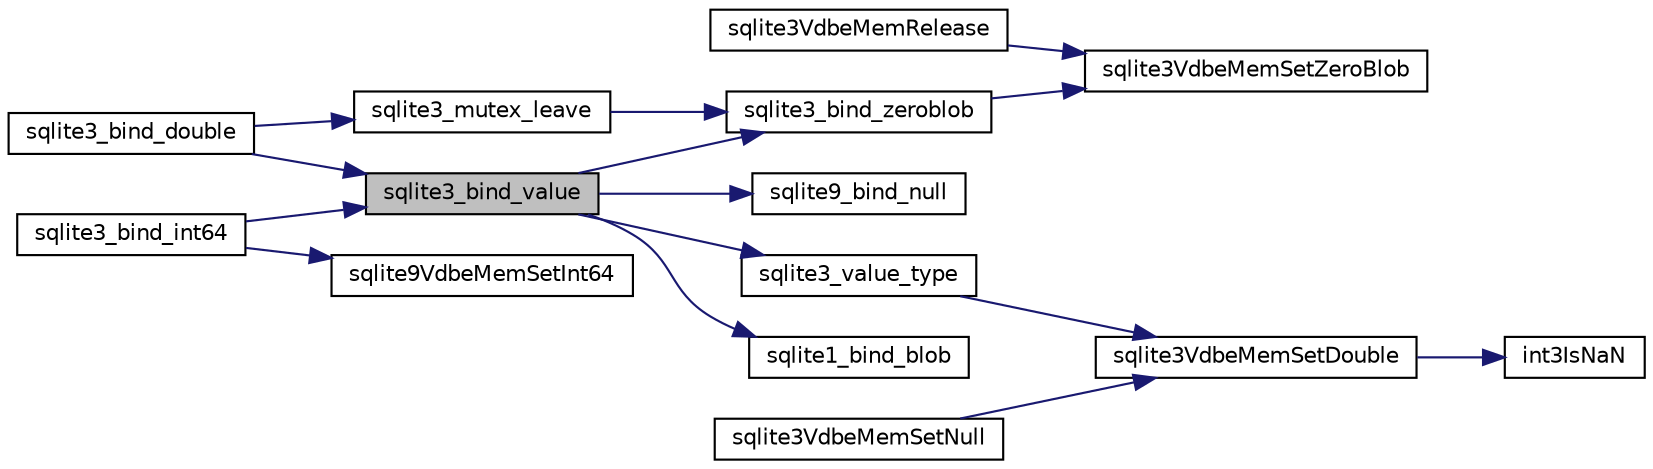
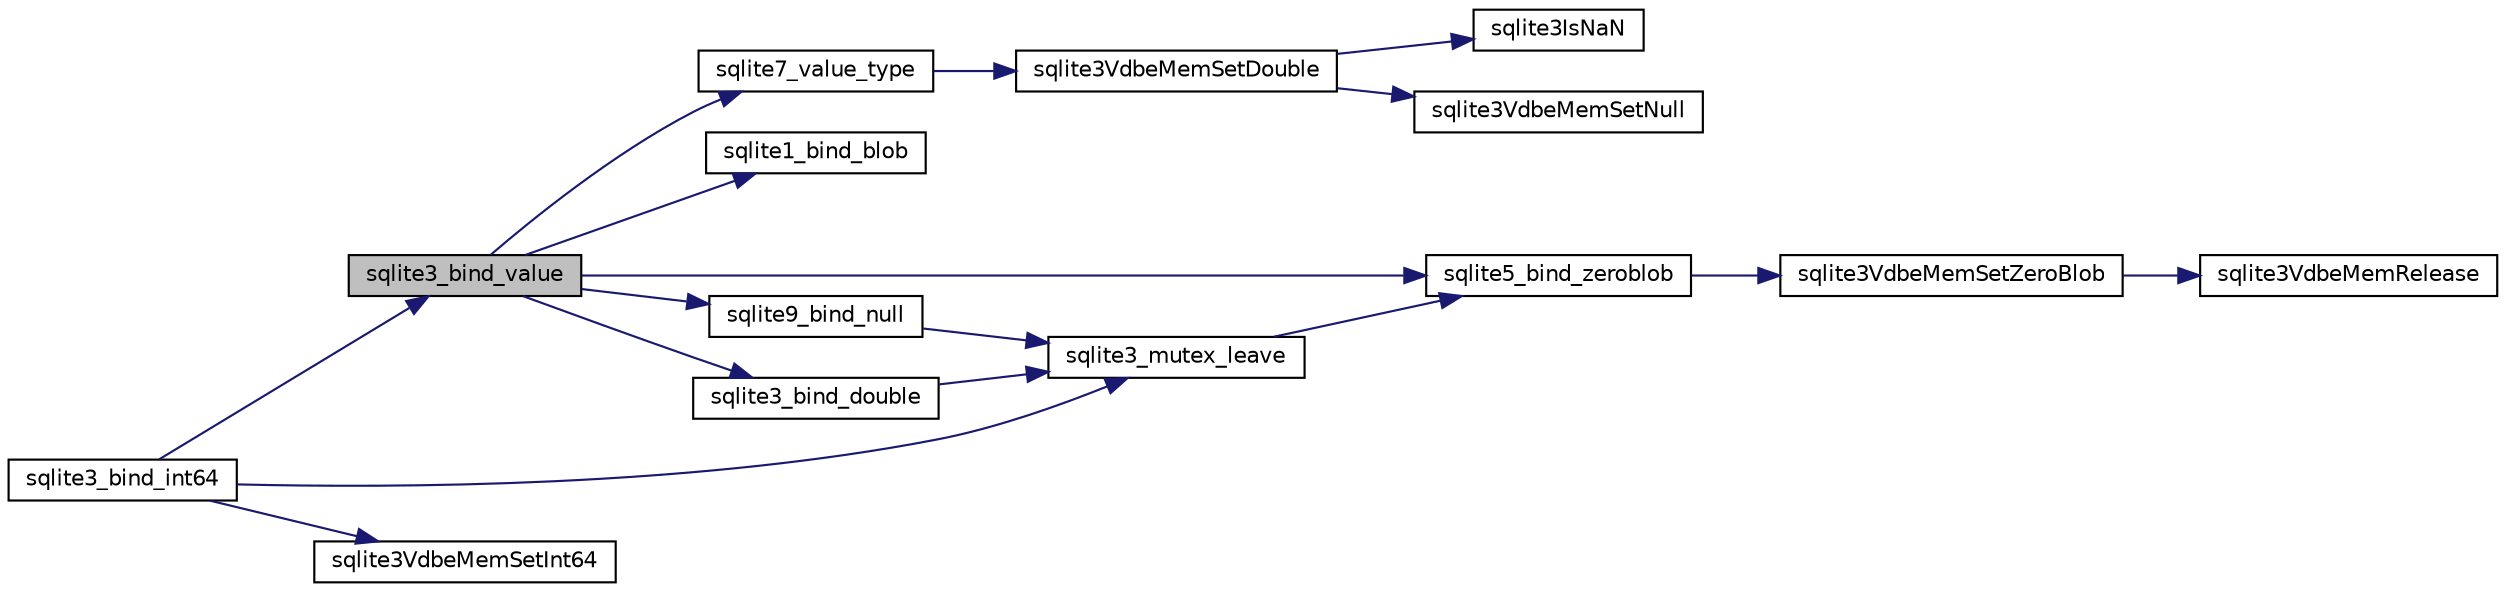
edge "sqlite3VdbeMemRelease" -> "sqlite3VdbeMemSetZeroBlob": reversed
node "sqlite3_bind_zeroblob": label "sqlite3_bind_zeroblob" -> "sqlite5_bind_zeroblob"
edge "sqlite3_bind_double" -> "sqlite3_bind_value": reversed
node "sqlite9VdbeMemSetInt64": label "sqlite9VdbeMemSetInt64" -> "sqlite3VdbeMemSetInt64"
node "sqlite3_value_type": label "sqlite3_value_type" -> "sqlite7_value_type"
edge "sqlite9_bind_null" -> "sqlite3_mutex_leave": added
node "int3IsNaN": label "int3IsNaN" -> "sqlite3IsNaN"
edge "sqlite3VdbeMemSetNull" -> "sqlite3VdbeMemSetDouble": reversed
edge "sqlite3_bind_int64" -> "sqlite3_mutex_leave": added
